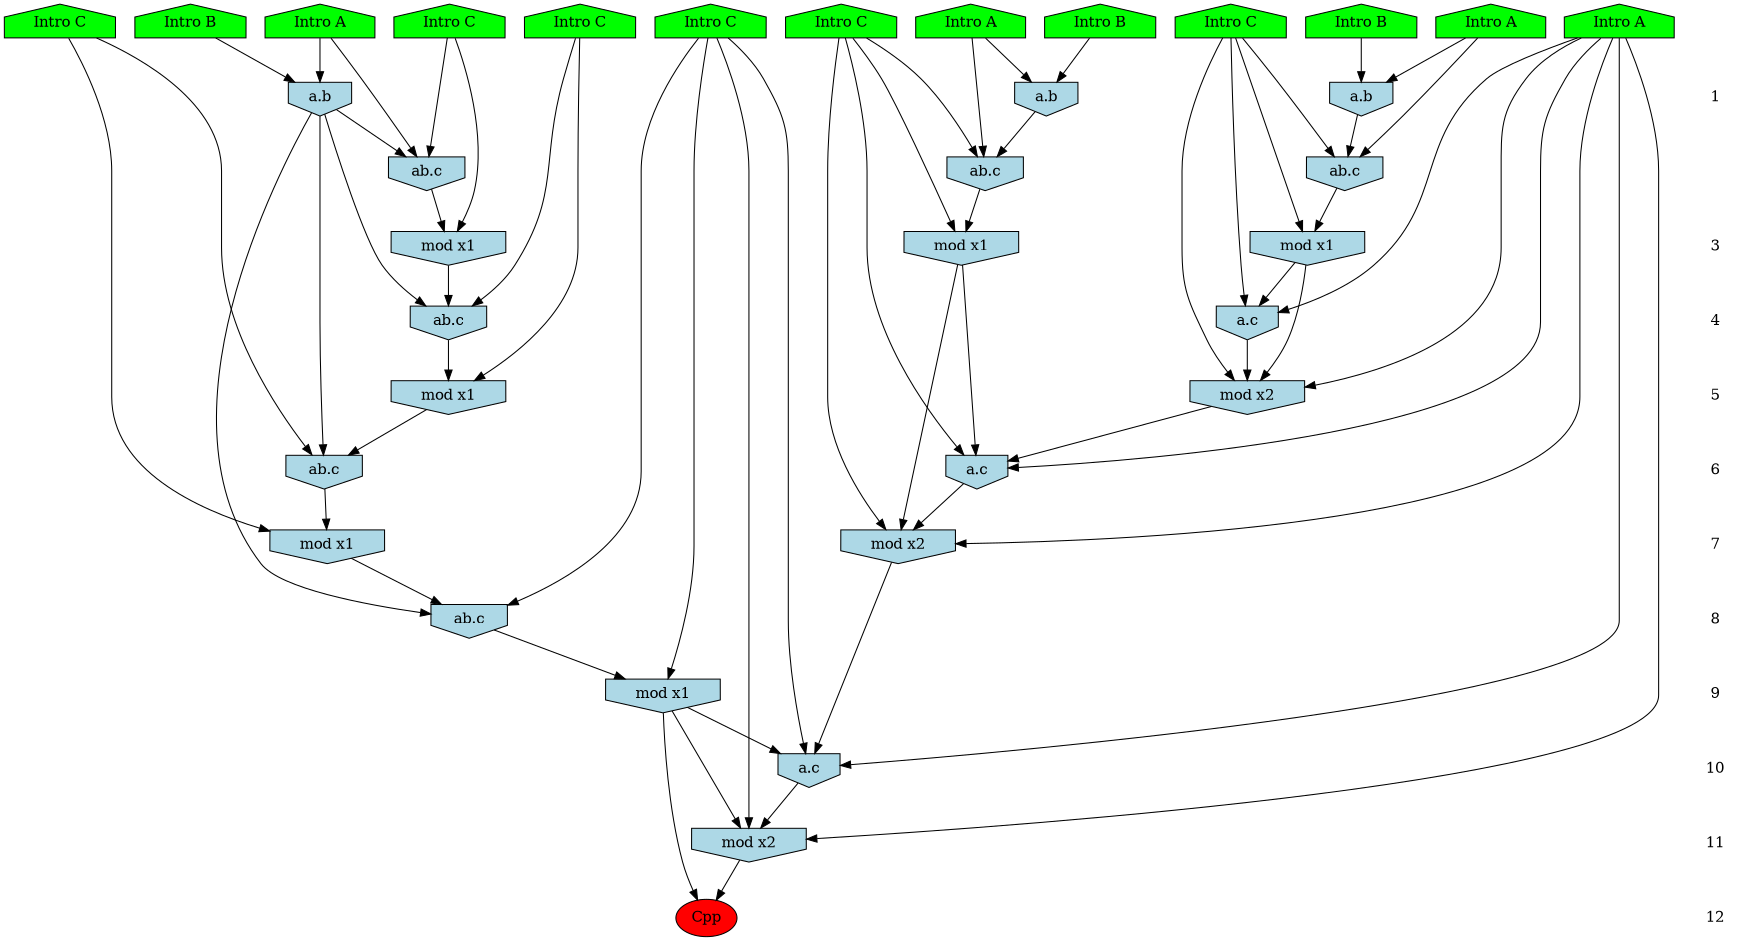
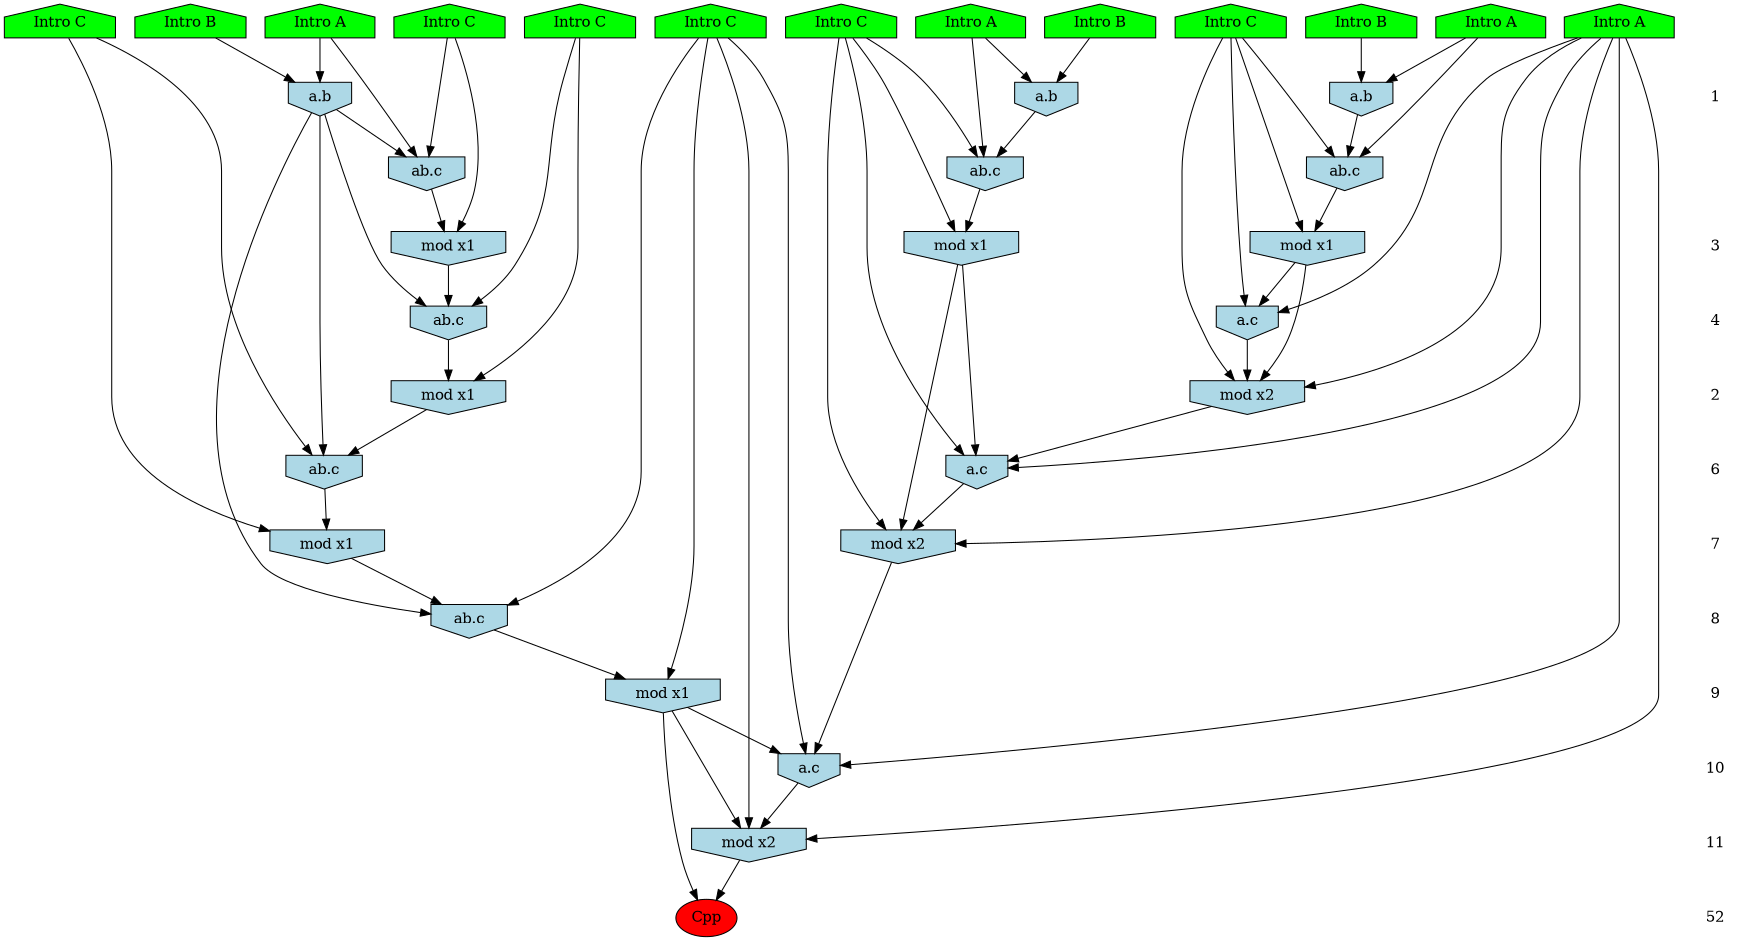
node "5": label "5" -> "2"
node "12": label "12" -> "52"
